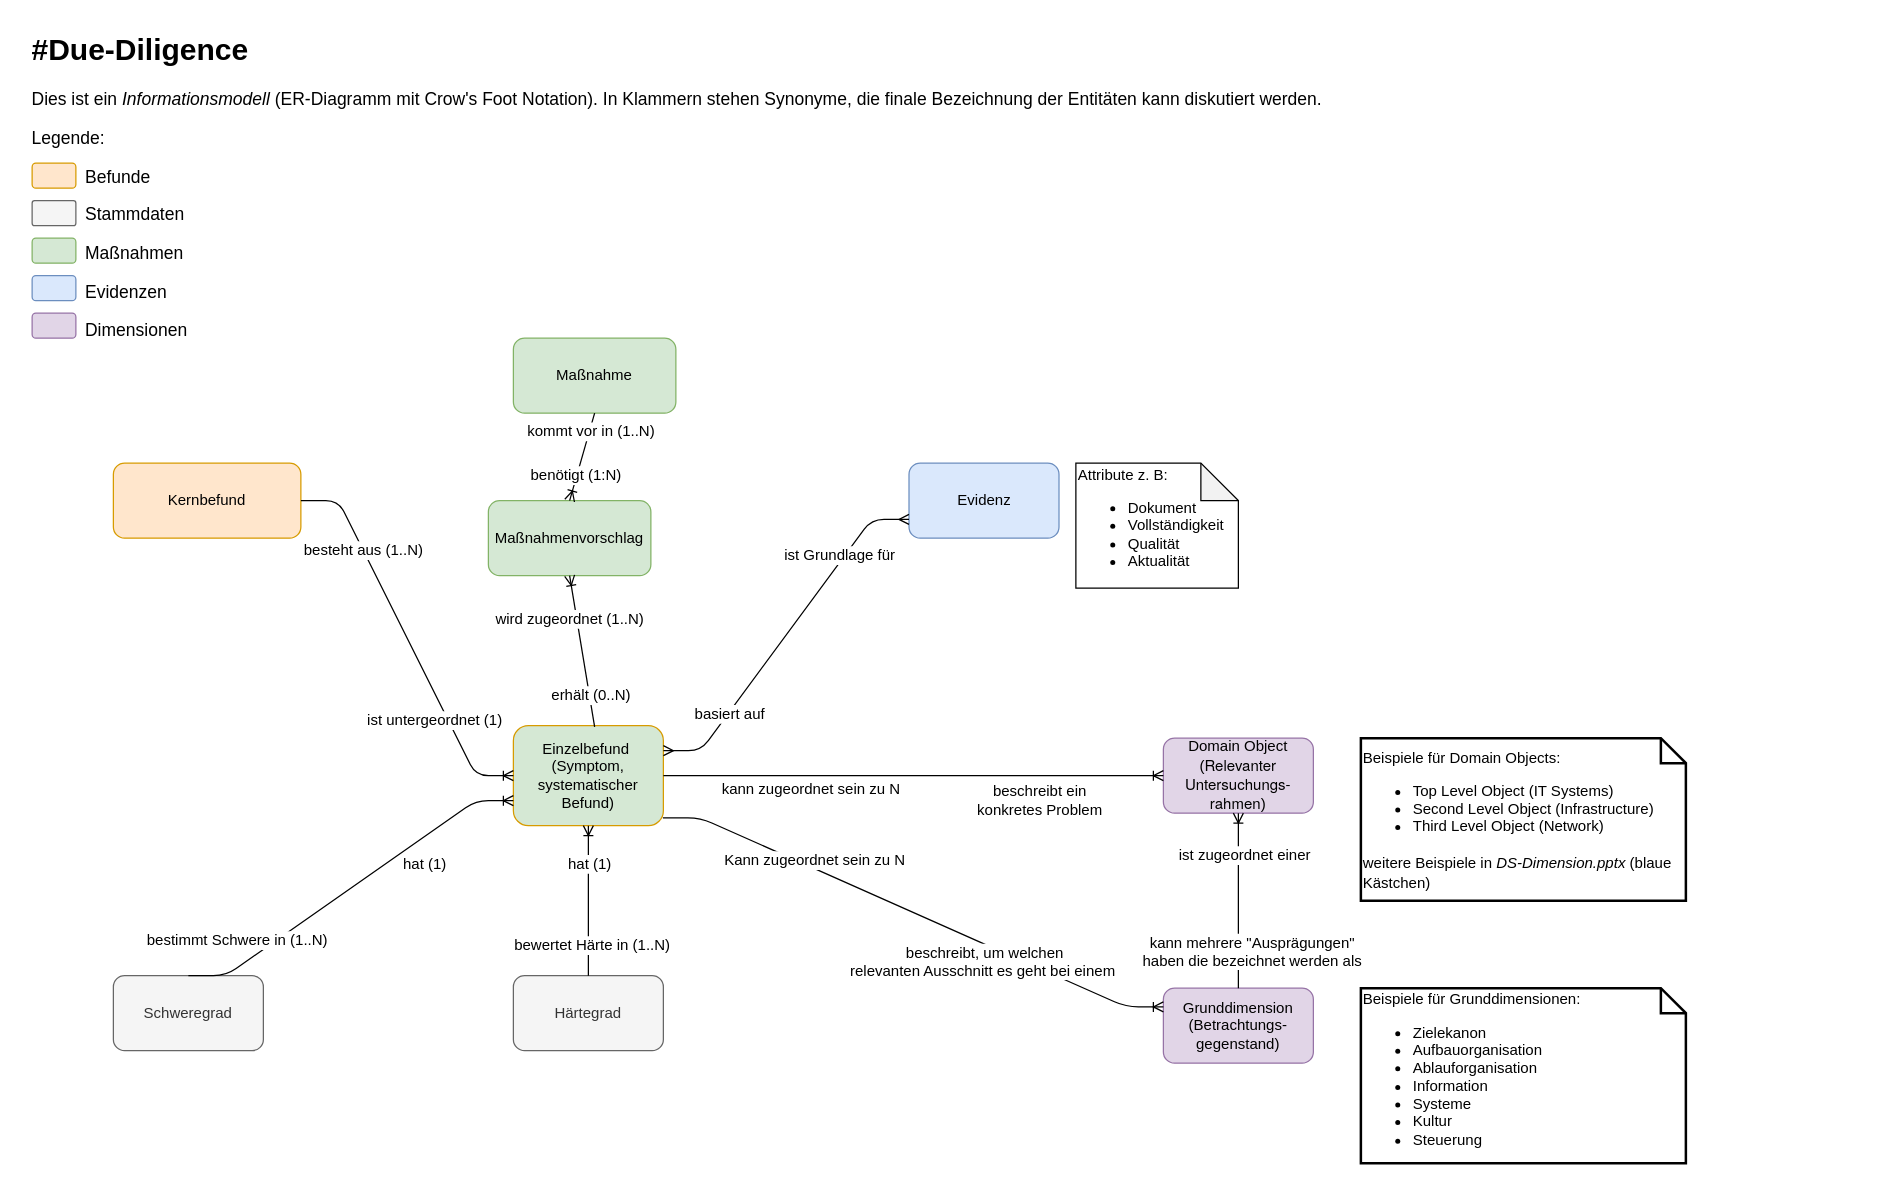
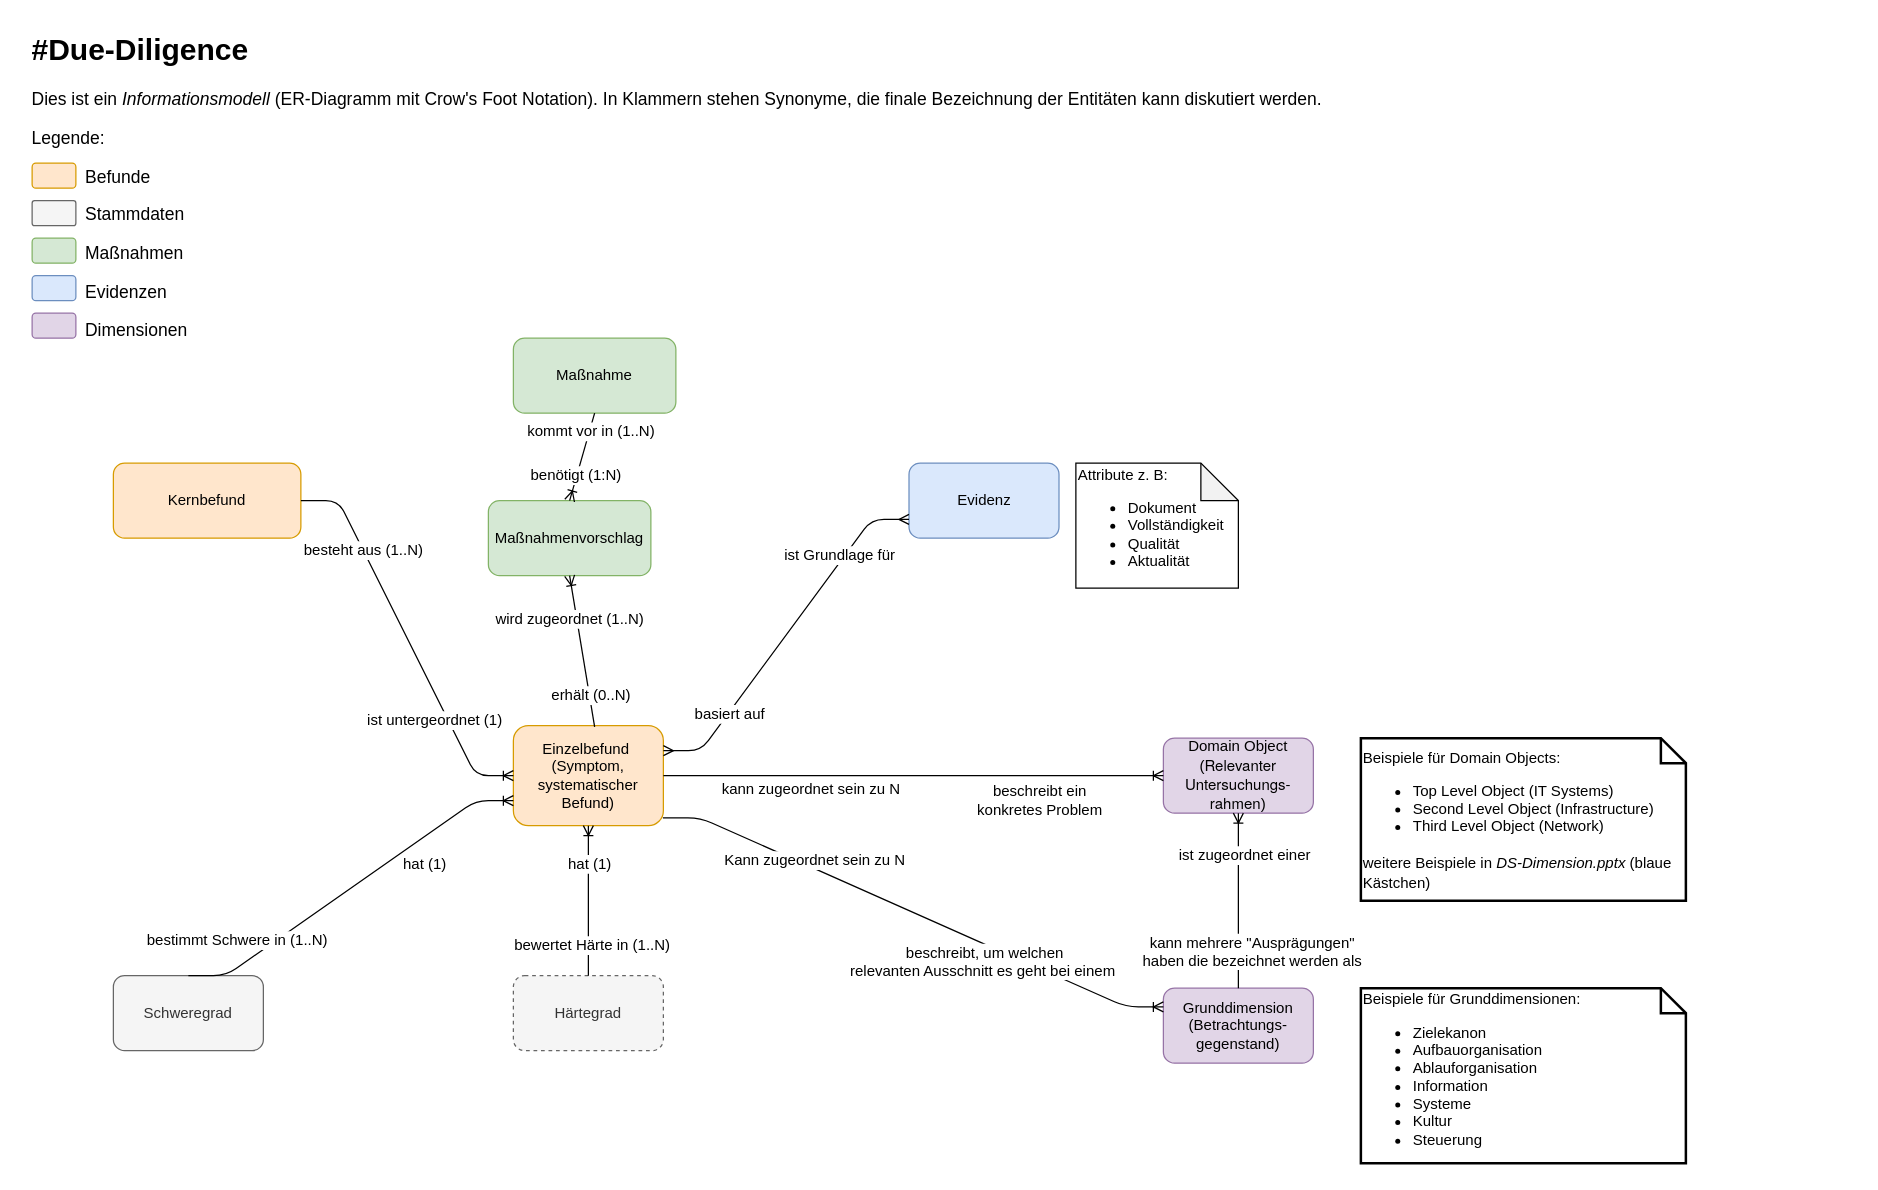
node "Einzelbefund (Symptom, systematischer Befund)": fillcolor #d5e8d4 -> #ffe6cc
node "Härtegrad": style solid -> dashed
